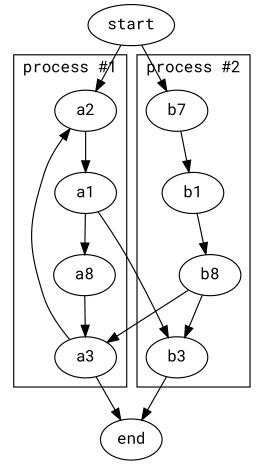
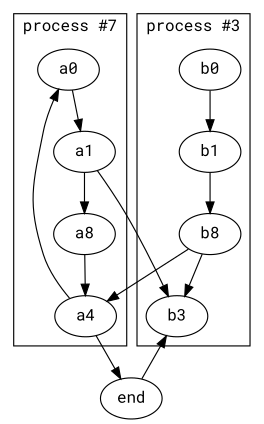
node "start": removed
cluster "process #1": label "process #1" -> "process #7"
cluster "process #2": label "process #2" -> "process #3"
node "a2": label "a2" -> "a0"
node "b7": label "b7" -> "b0"
node "a3": label "a3" -> "a4"
edge "b3" -> "end": reversed
